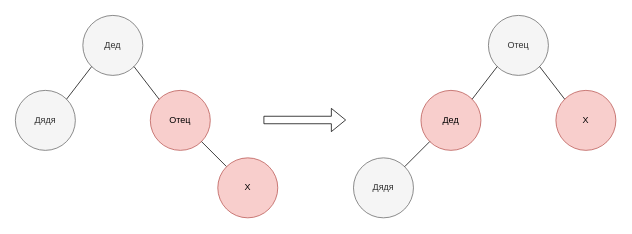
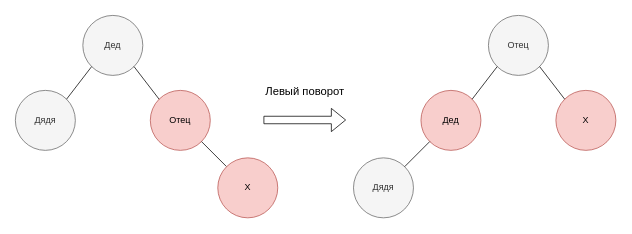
node "Левый поворот": added
